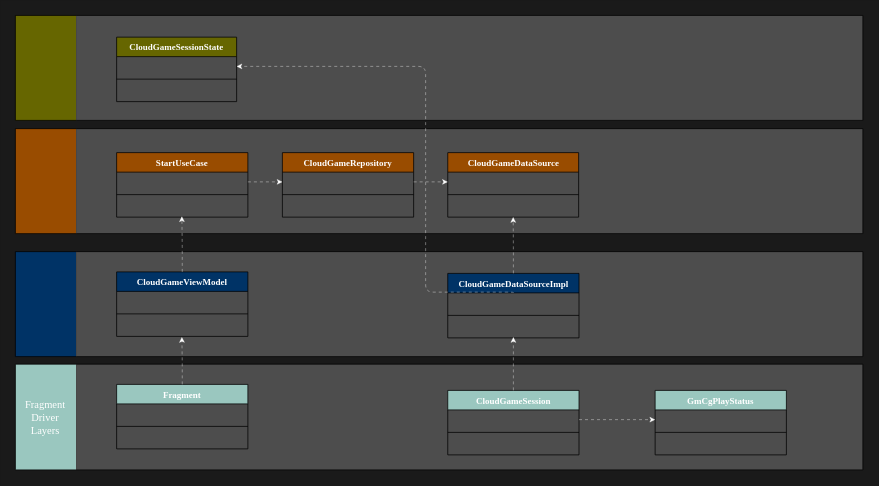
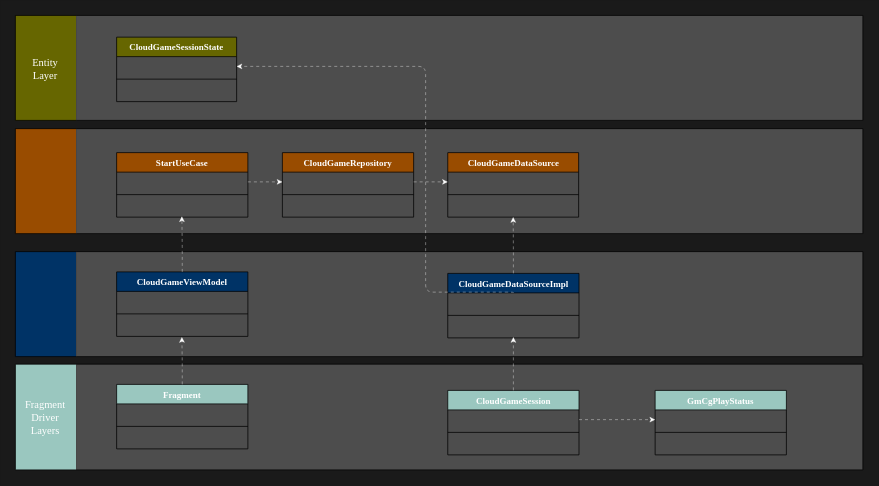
node "Entity Layer": added
